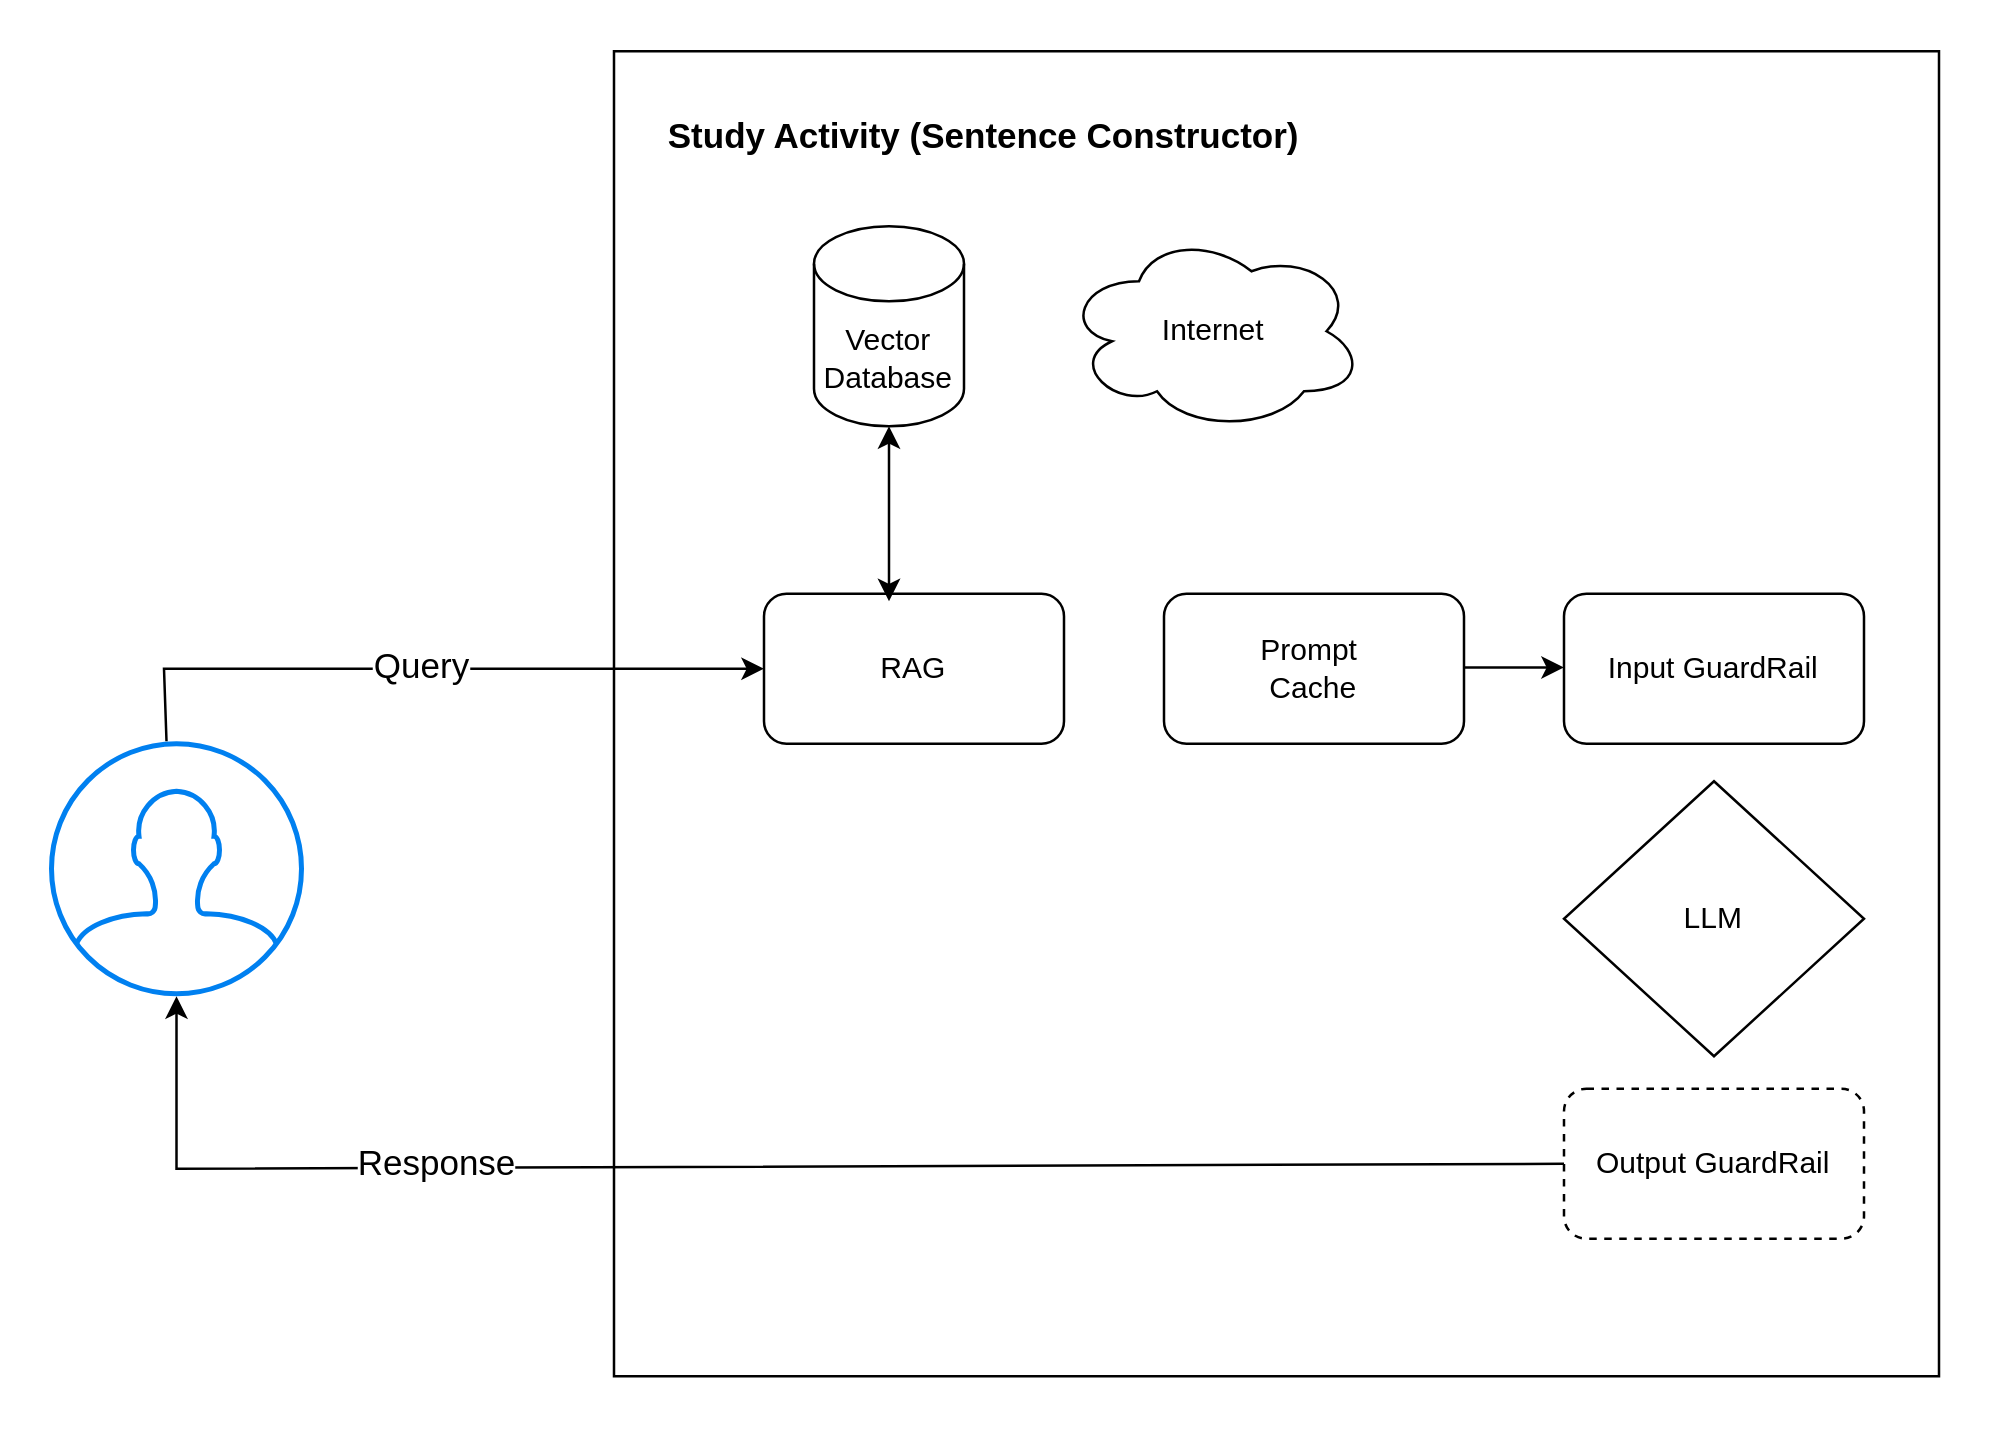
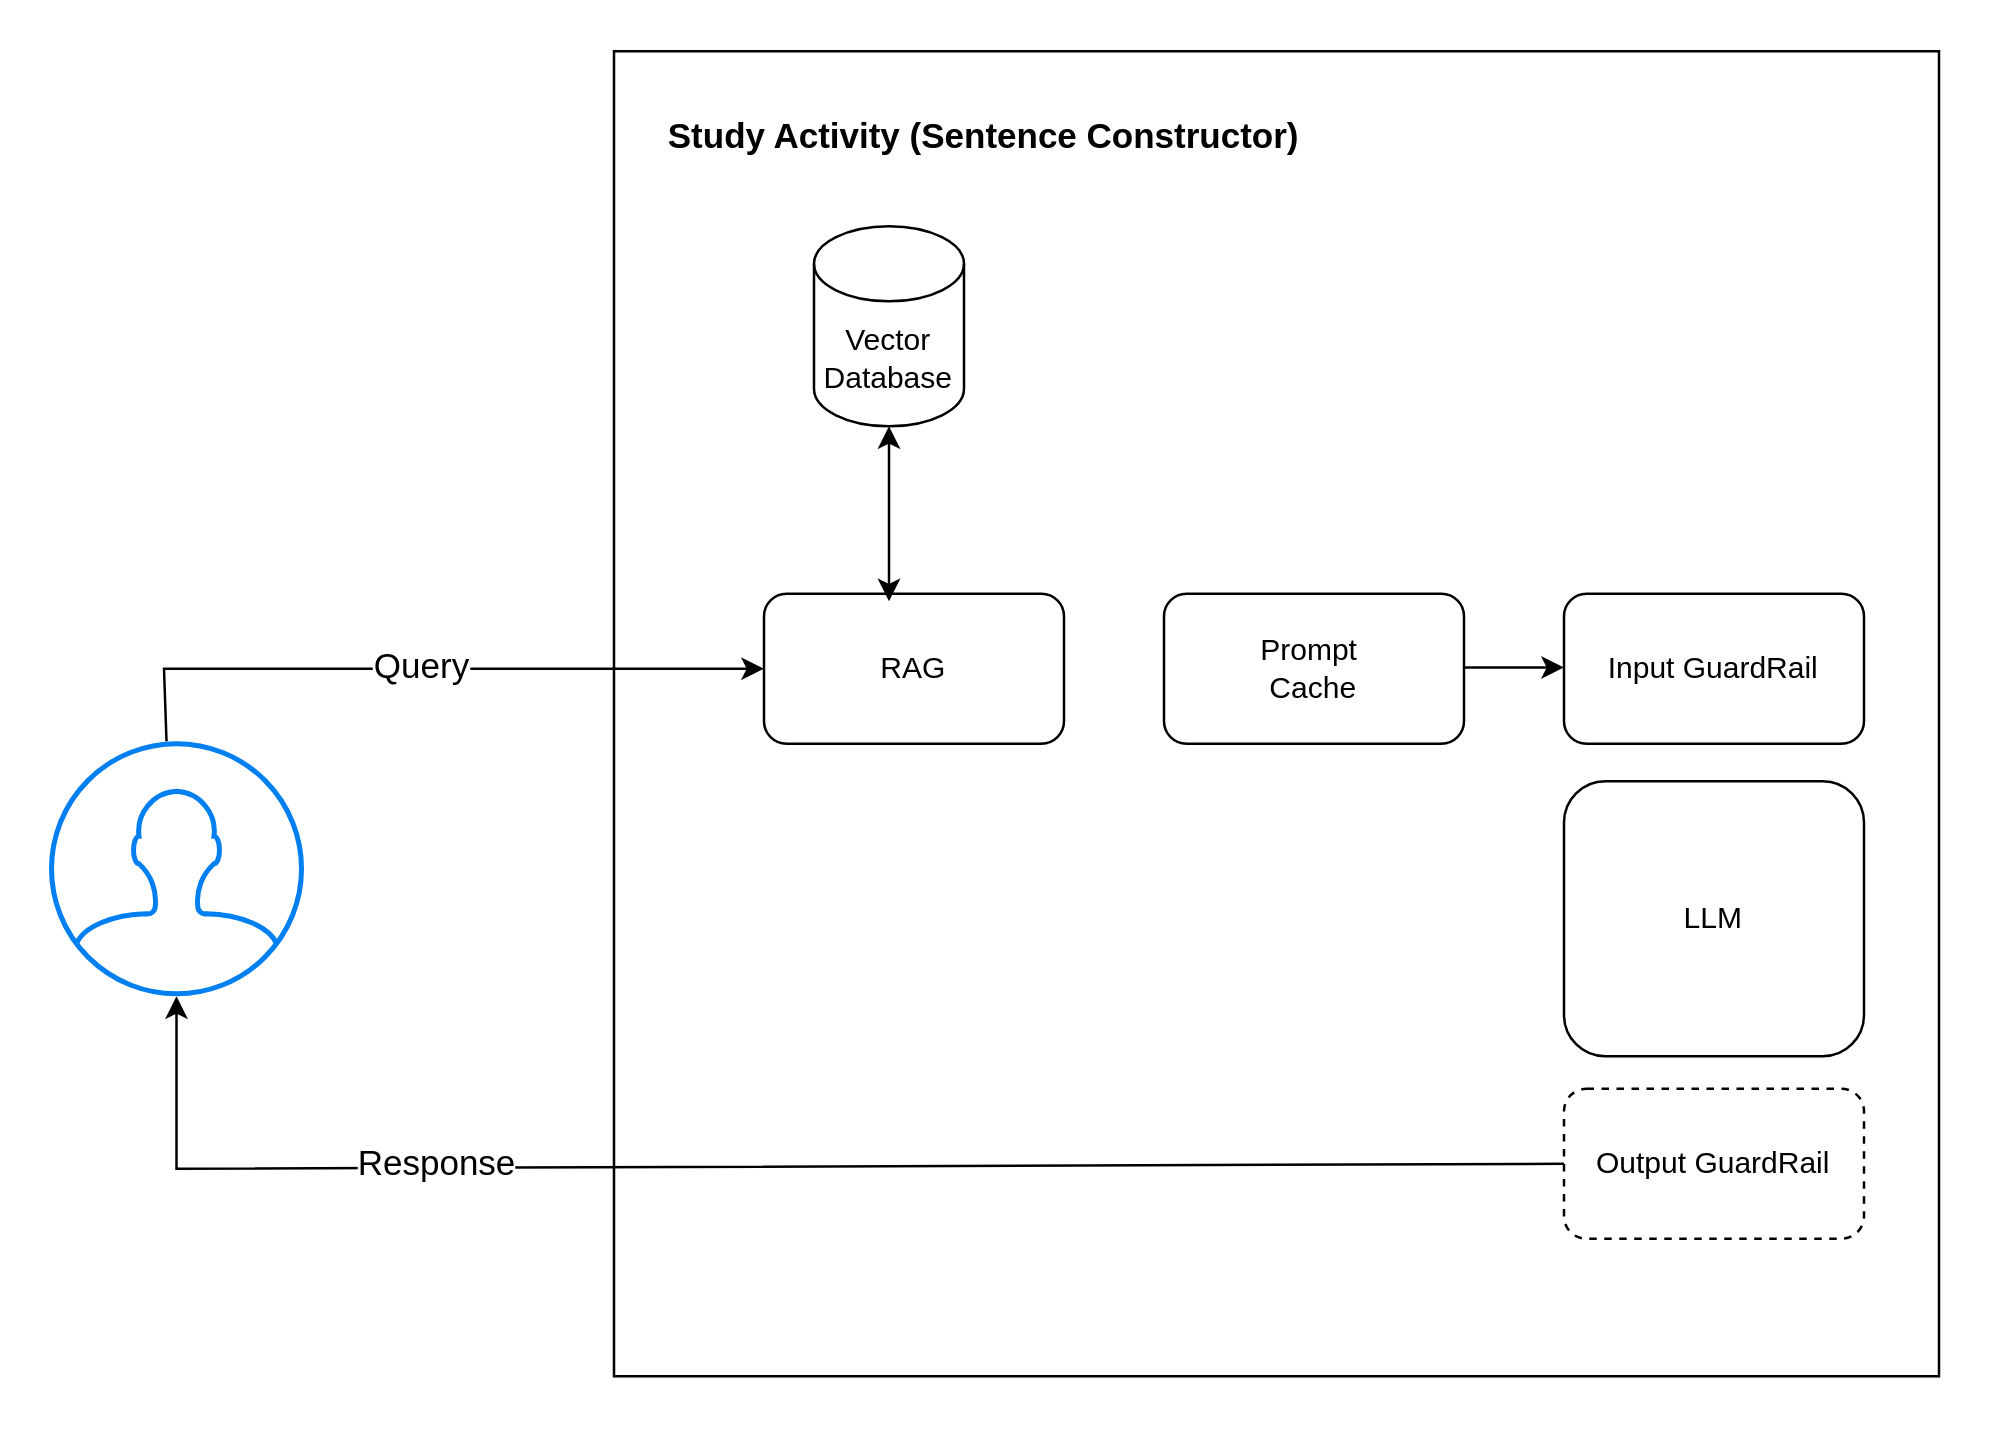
node "Internet": removed
node "LLM": shape diamond -> rounded rectangle
